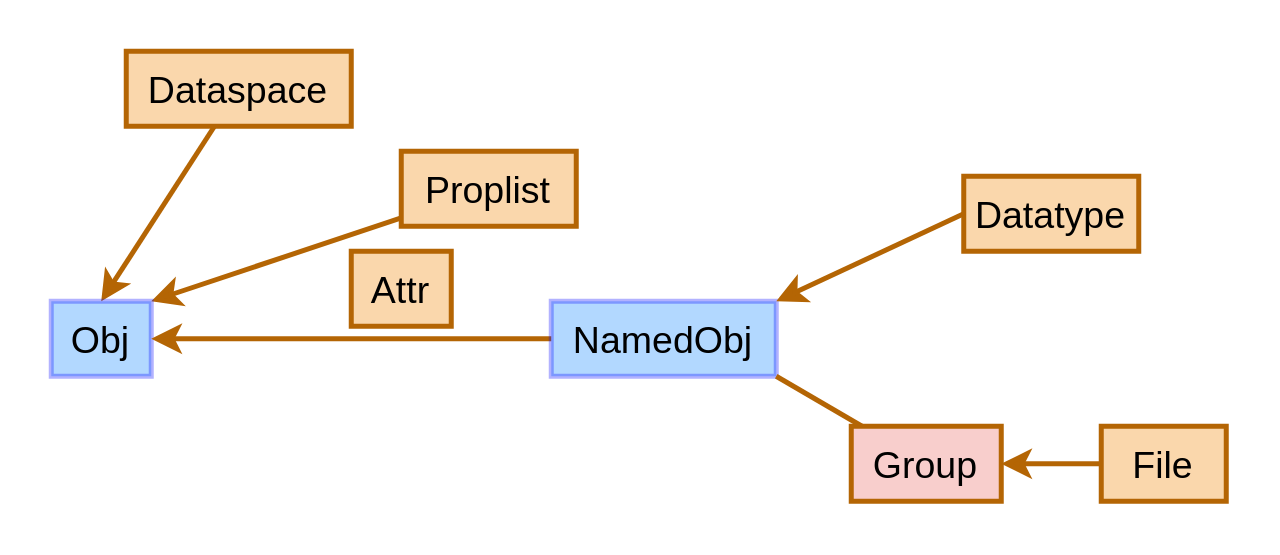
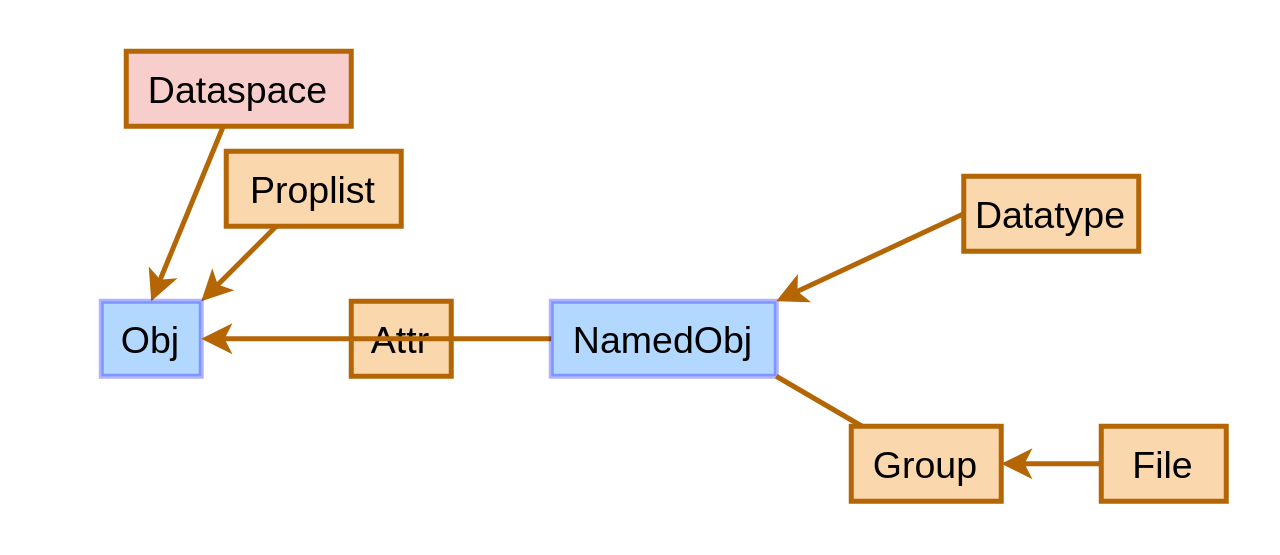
node "Dataspace": fillcolor #fad7ac -> #f8cecc
node "Proplist": moved (489, 189) -> (314, 189)
node "Attr": moved (401, 289) -> (401, 339)
node "Obj": moved (101, 339) -> (151, 339)
node "Group": fillcolor #f8cecc -> #fad7ac
